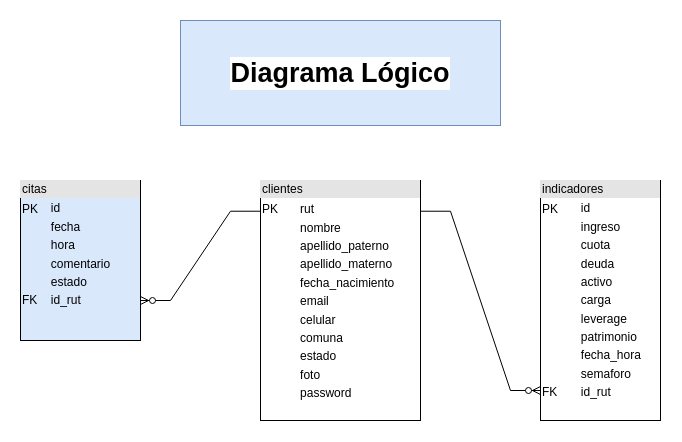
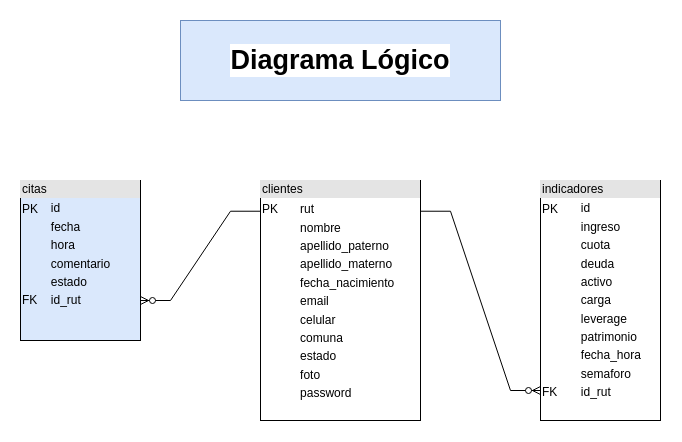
node "Diagrama Lógico": size 320x105 -> 320x80
